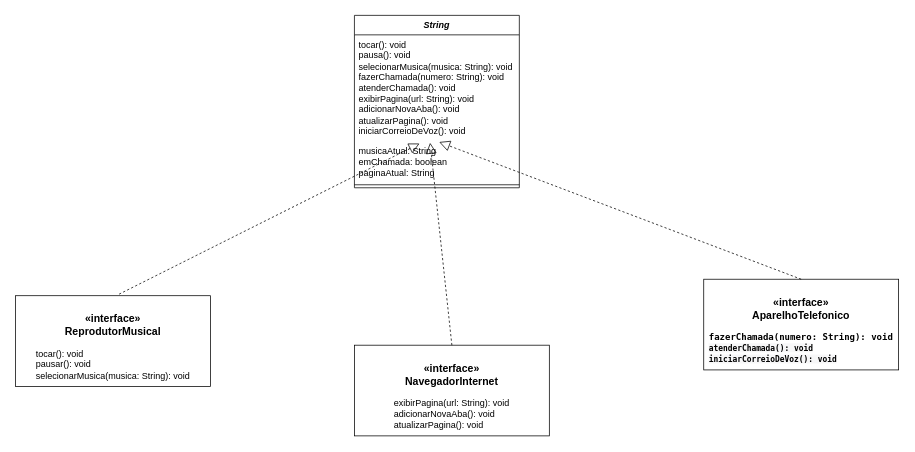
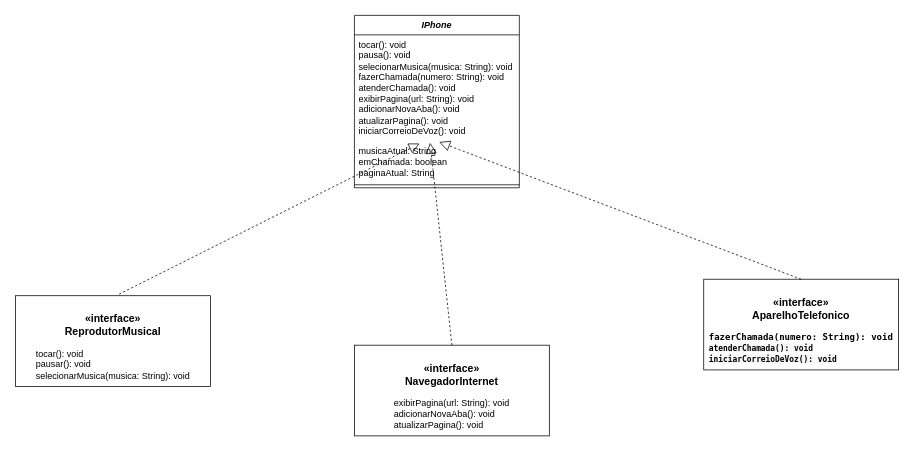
node "String": label "String" -> "IPhone"
